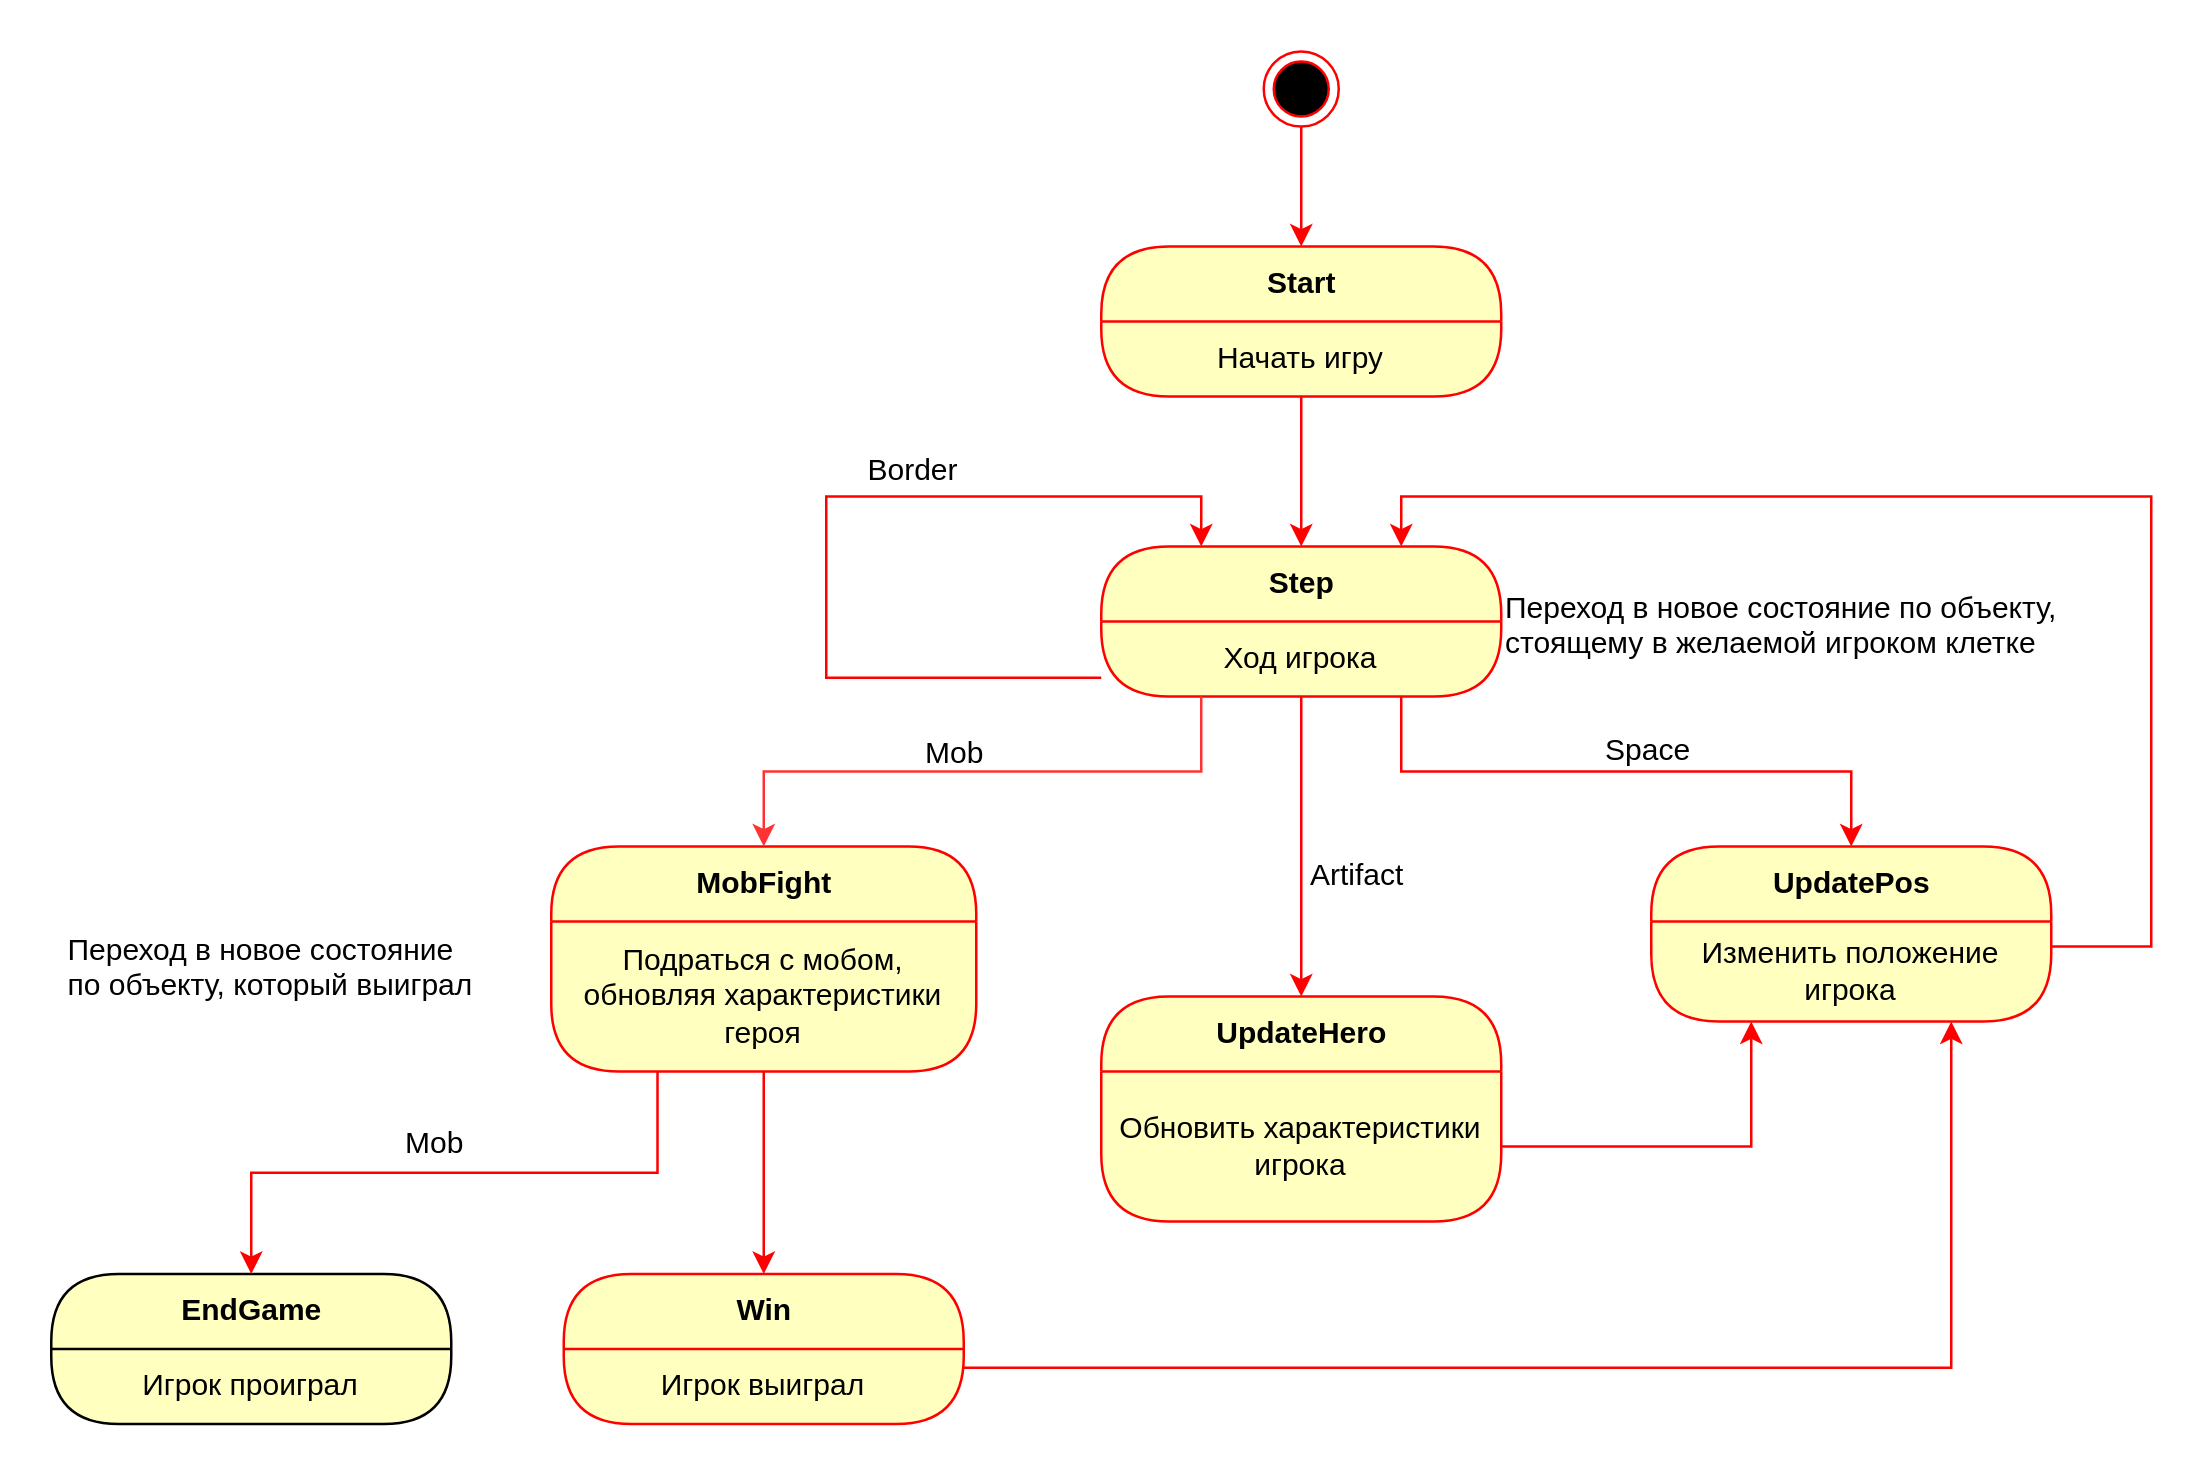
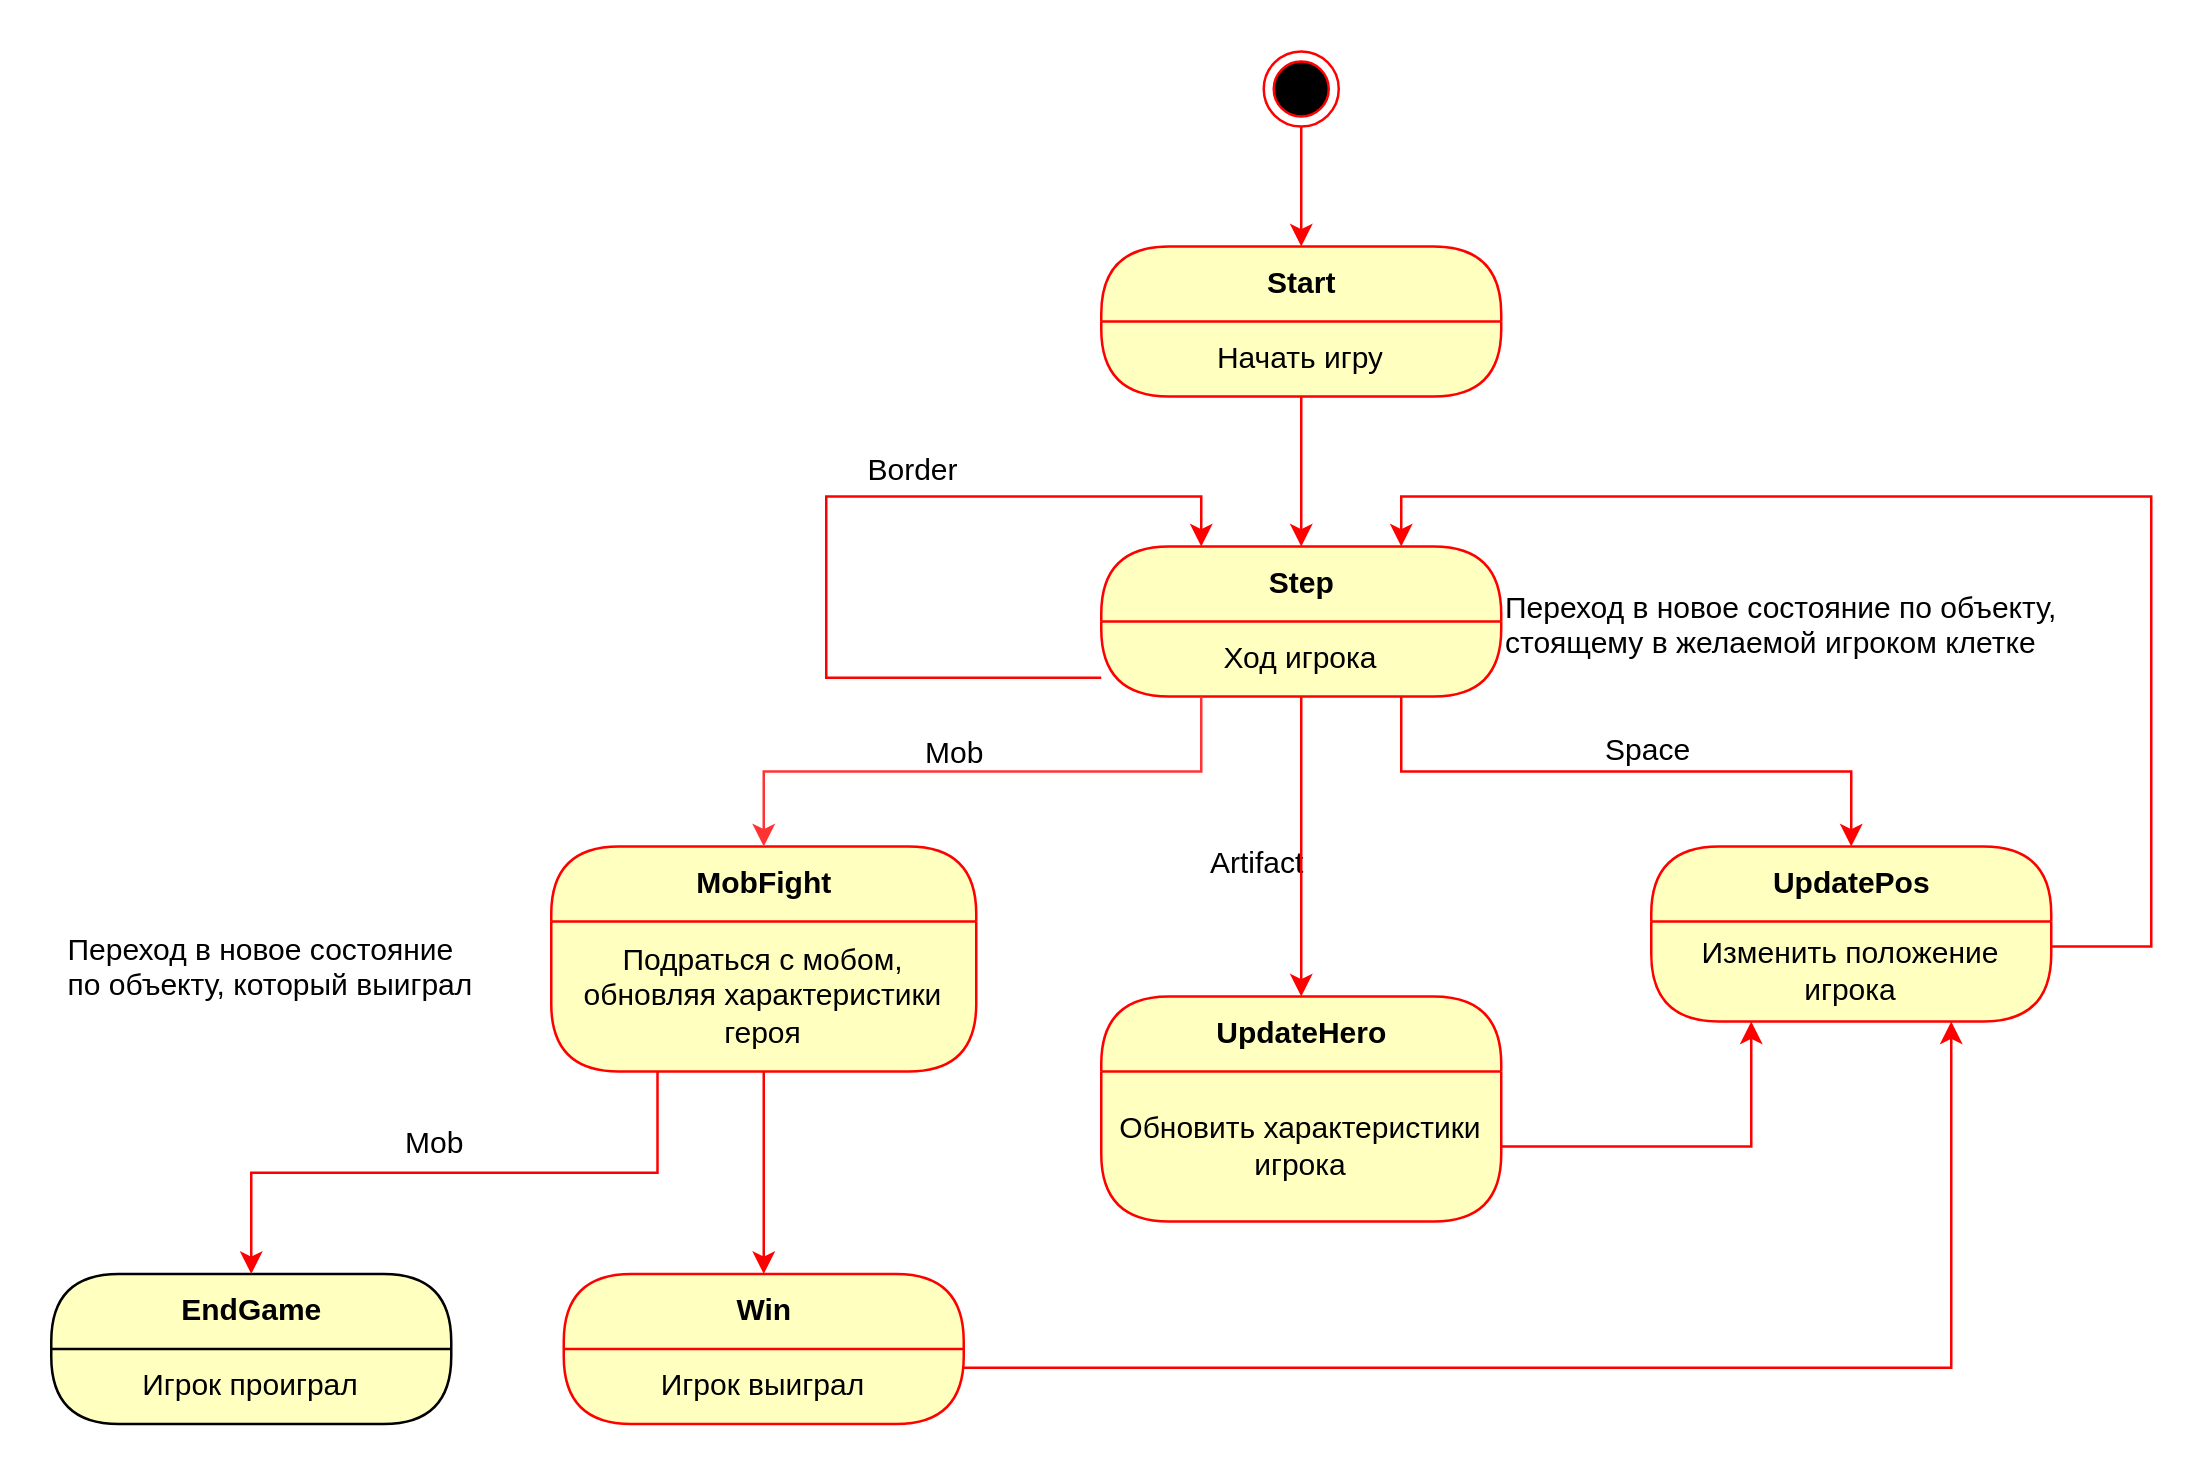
node "Artifact": moved (1369, 876) -> (1269, 864)
